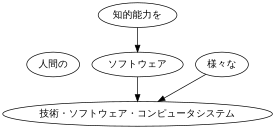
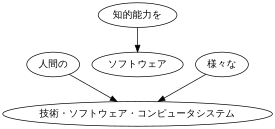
edge "ソフトウェア" -> "技術・ソフトウェア・コンピュータシステム": now "人間の" -> "技術・ソフトウェア・コンピュータシステム"
